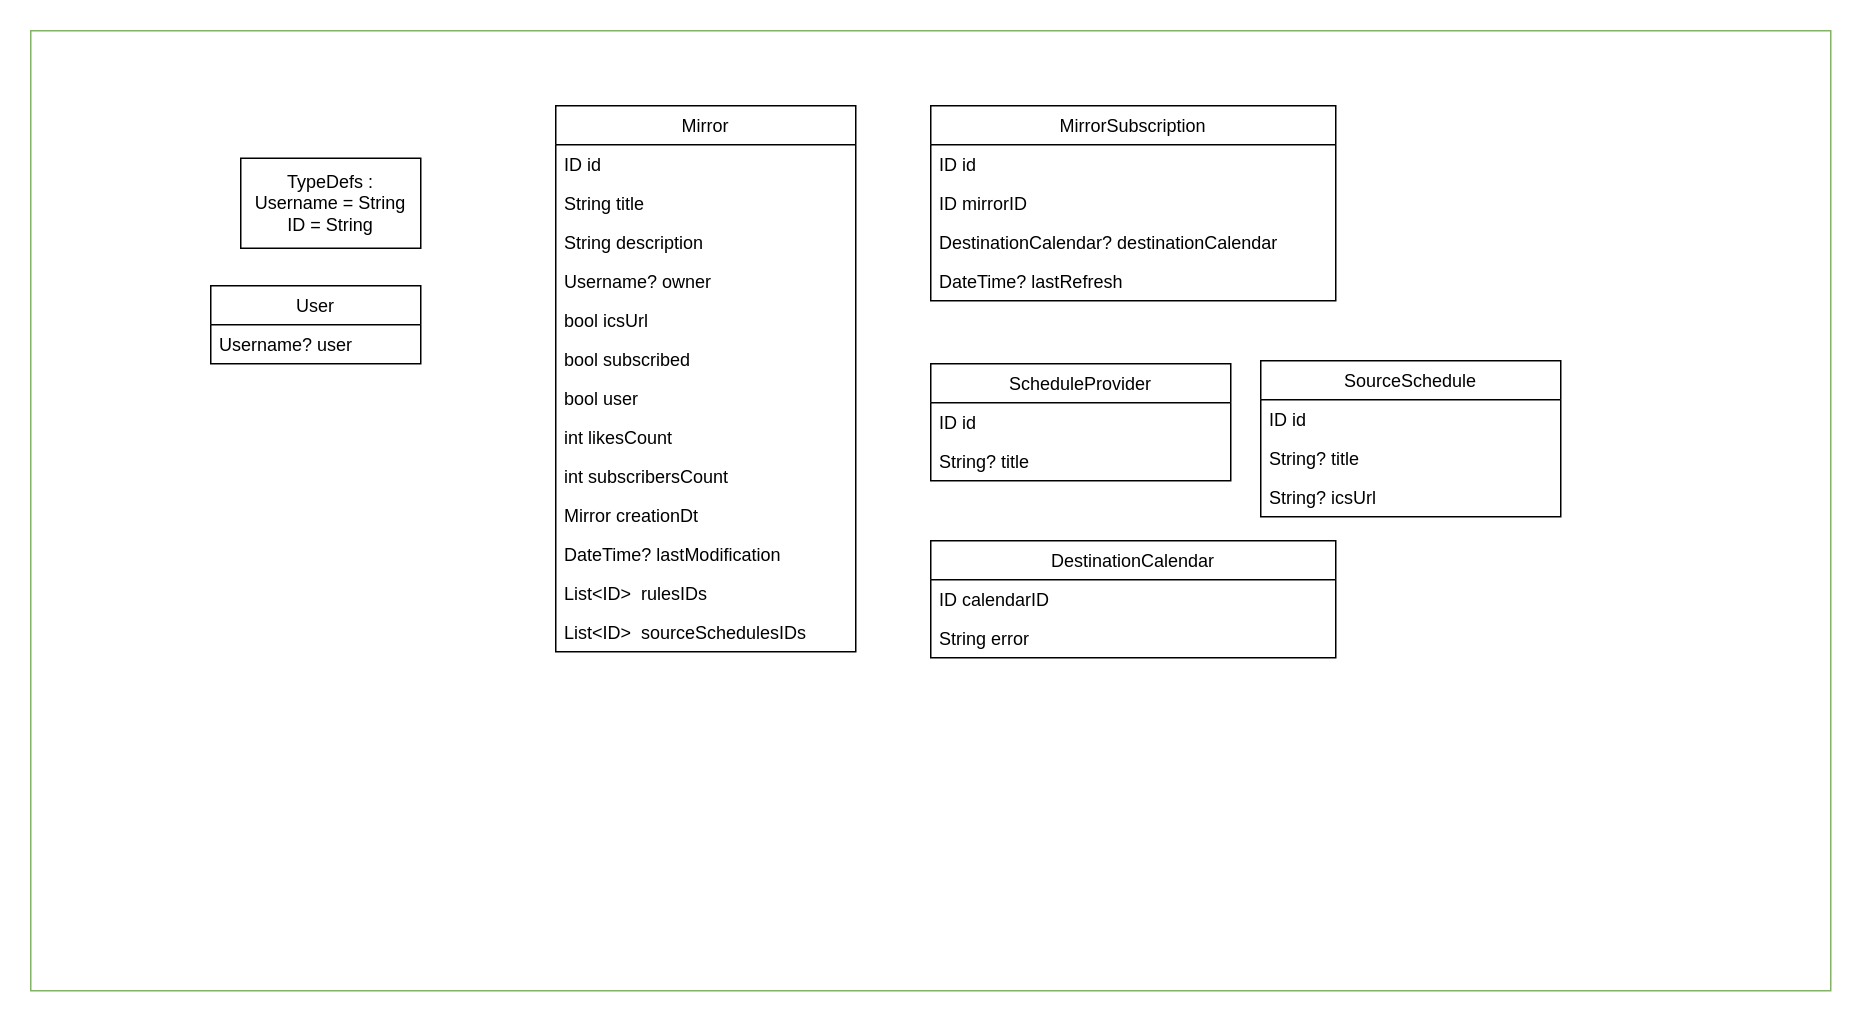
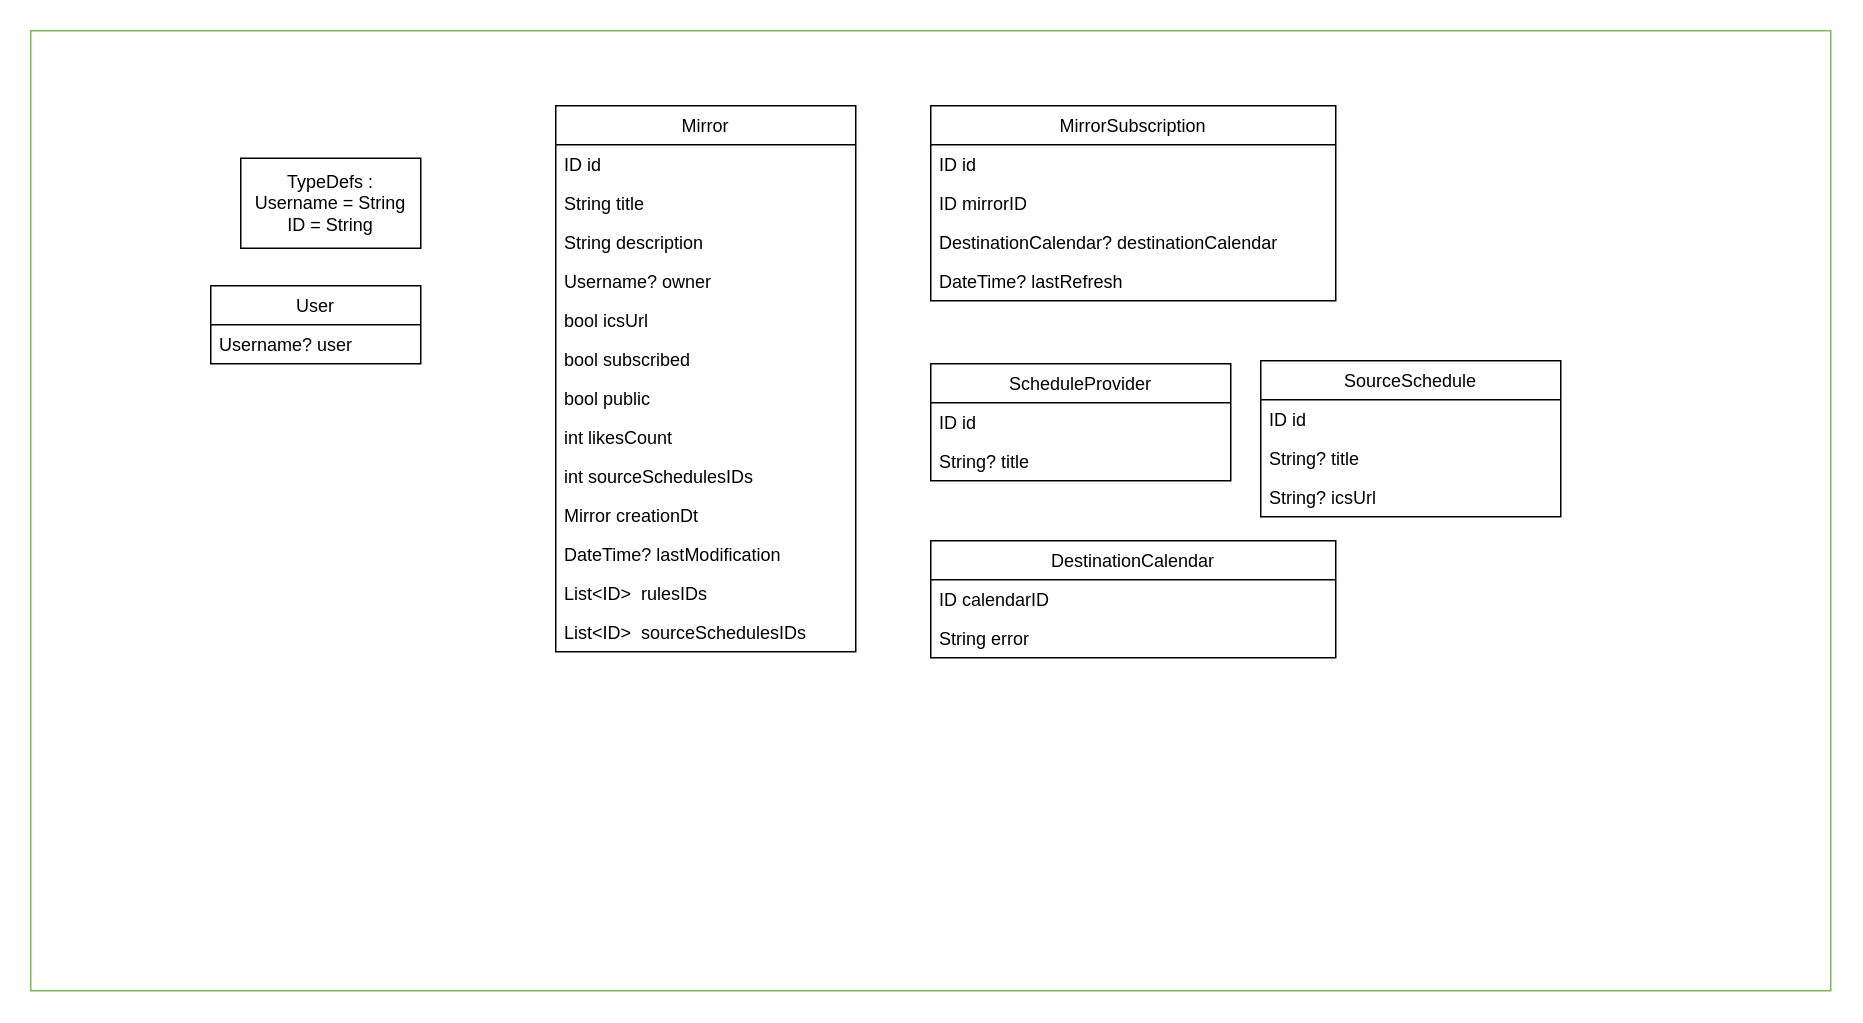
node "bool user": label "bool user" -> "bool public"
node "int subscribersCount": label "int subscribersCount" -> "int sourceSchedulesIDs"
